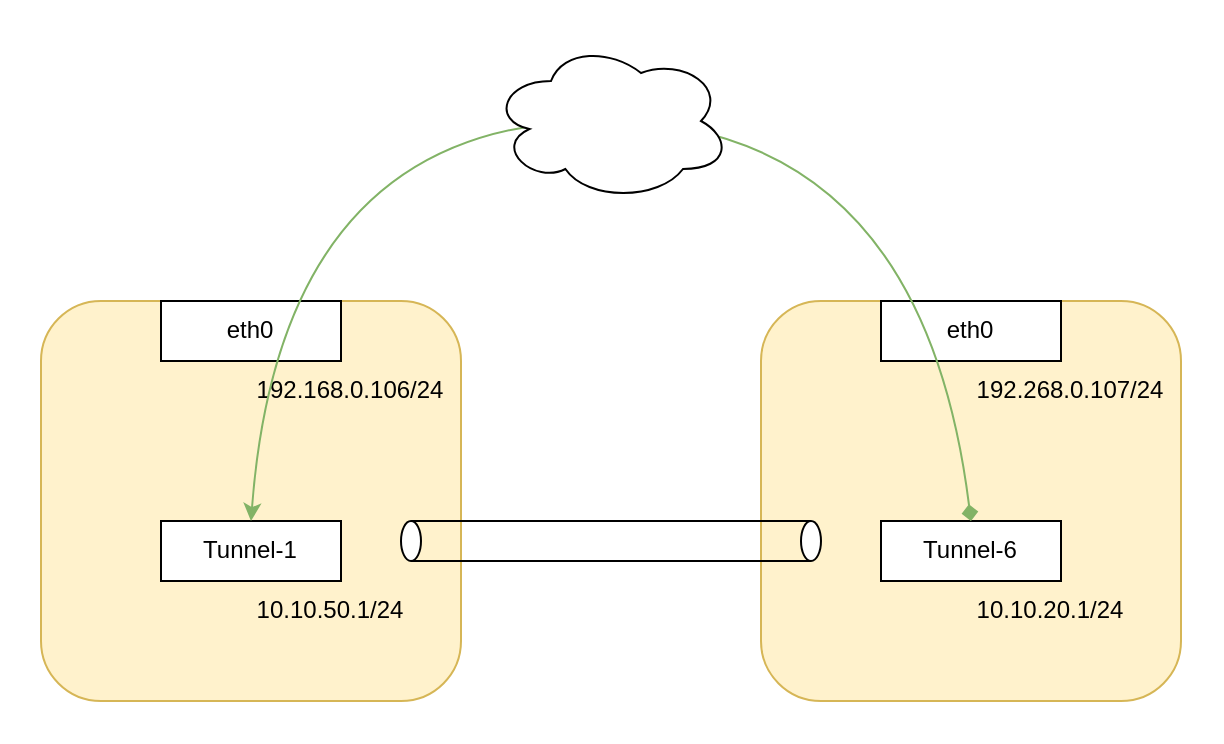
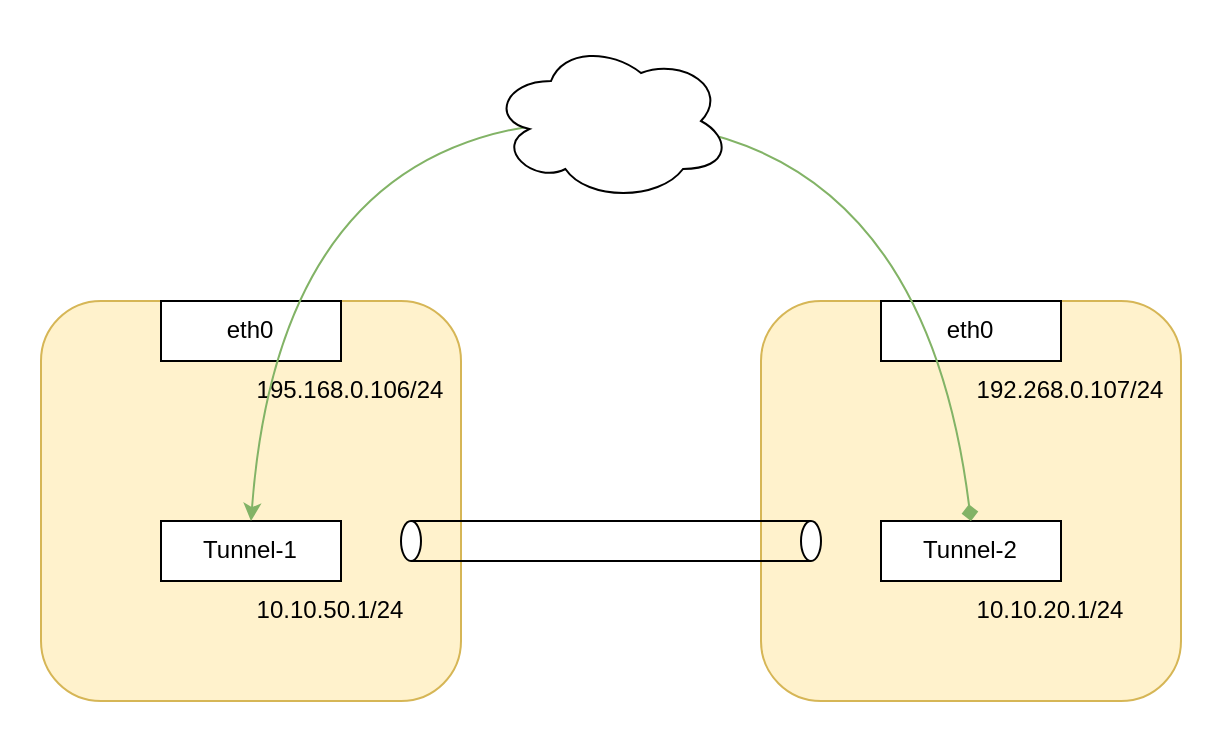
node "192.168.0.106/24": label "192.168.0.106/24" -> "195.168.0.106/24"
node "Tunnel-6": label "Tunnel-6" -> "Tunnel-2"
